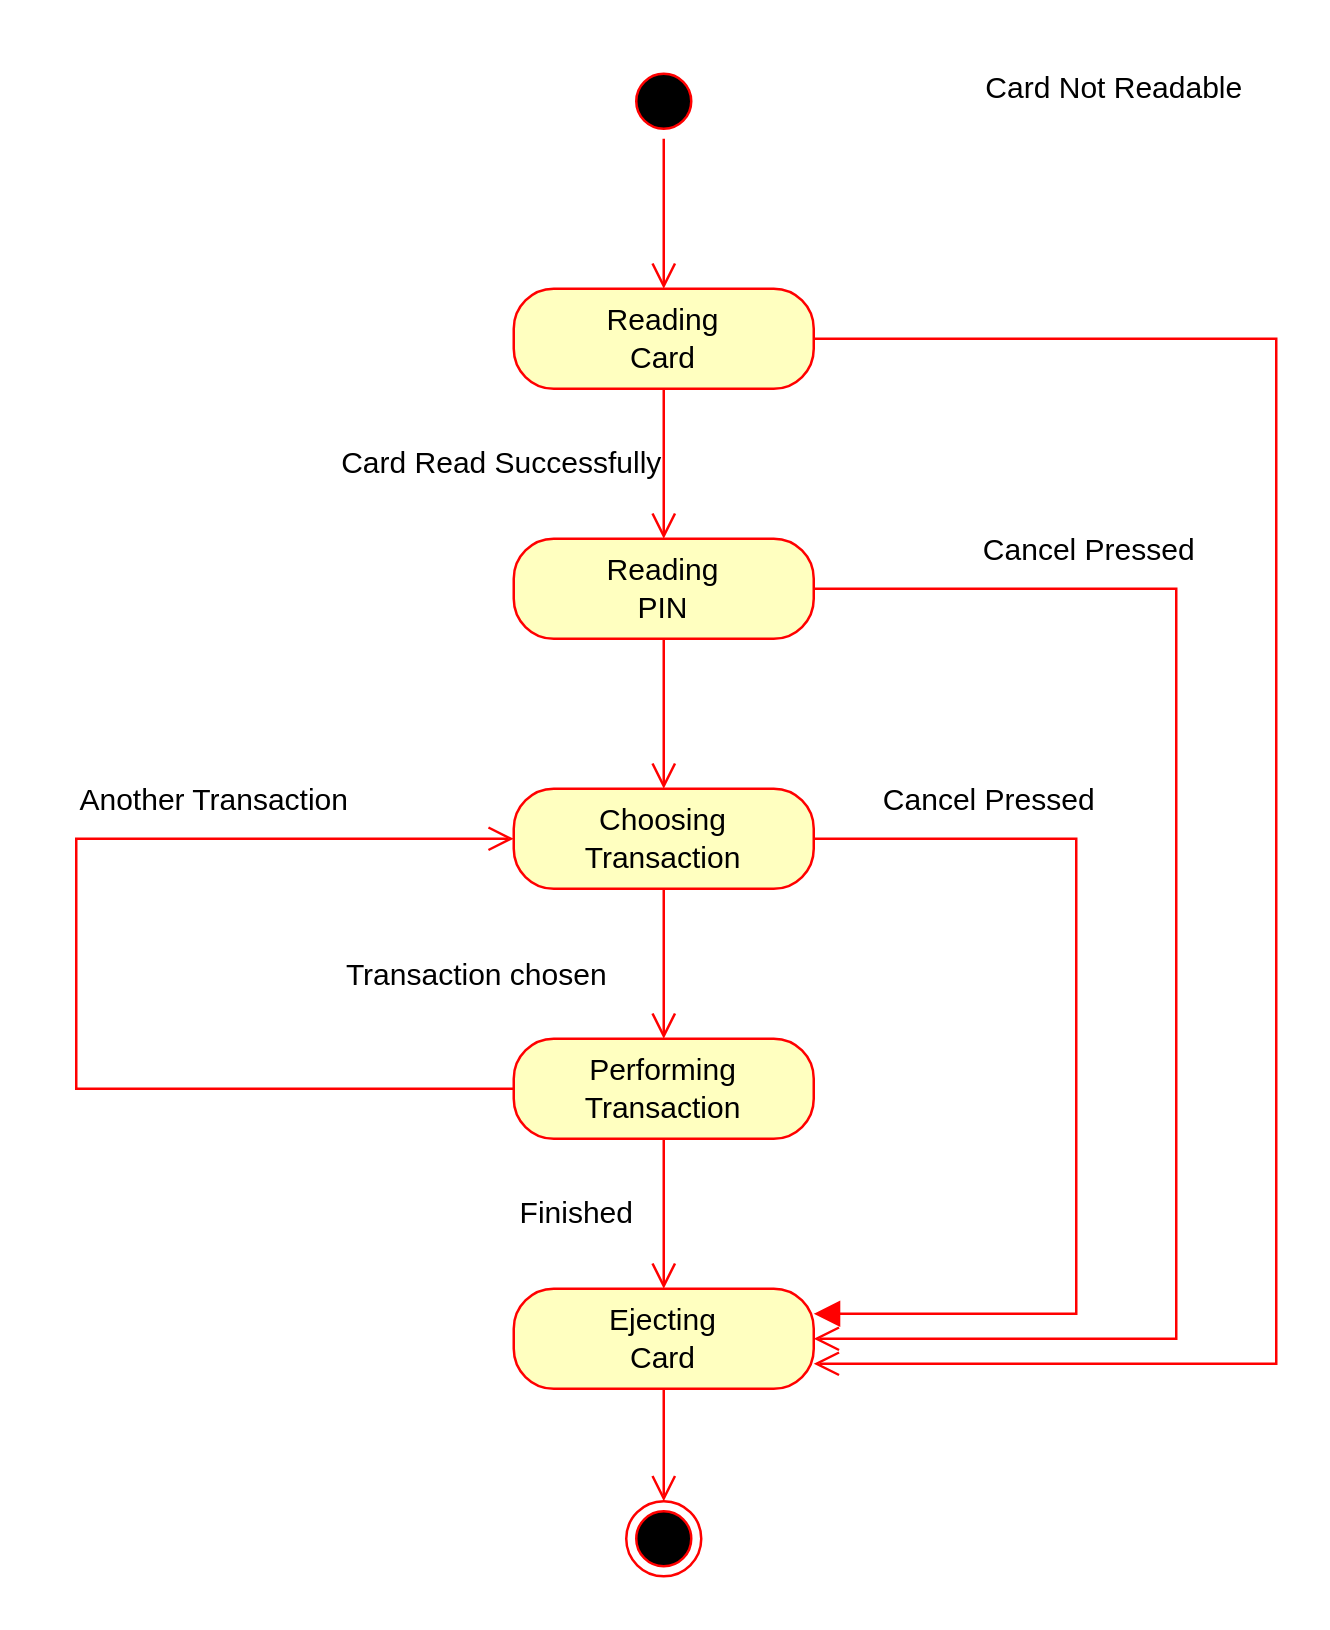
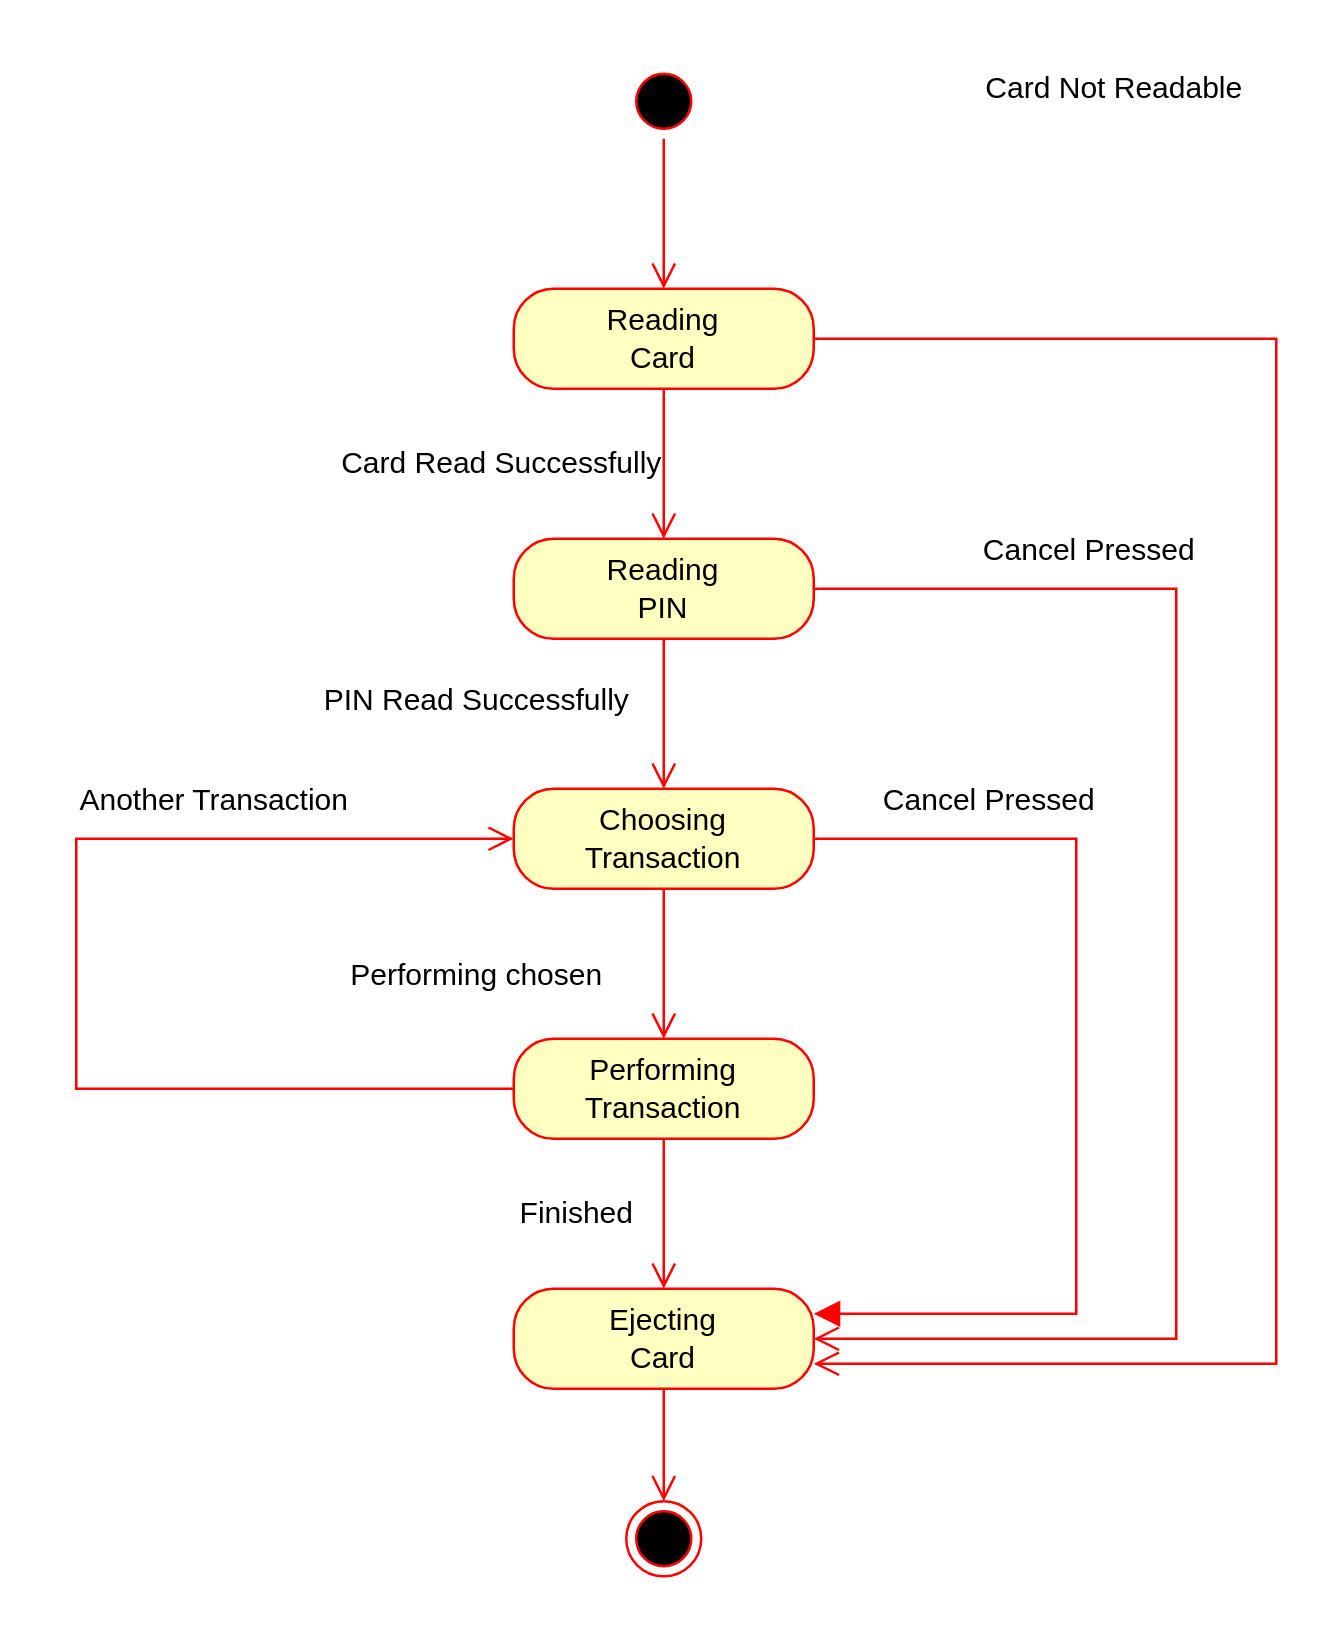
node "PIN Read Successfully": added
node "Transaction chosen": label "Transaction chosen" -> "Performing chosen"
